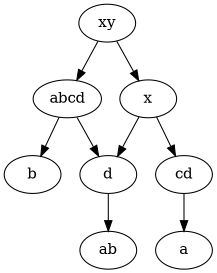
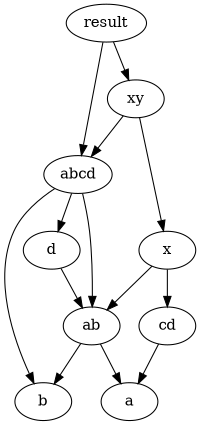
node "result": added
edge "x" -> "d": now "x" -> "ab"
edge "abcd" -> "ab": added
edge "ab" -> "b": added
edge "ab" -> "a": added
